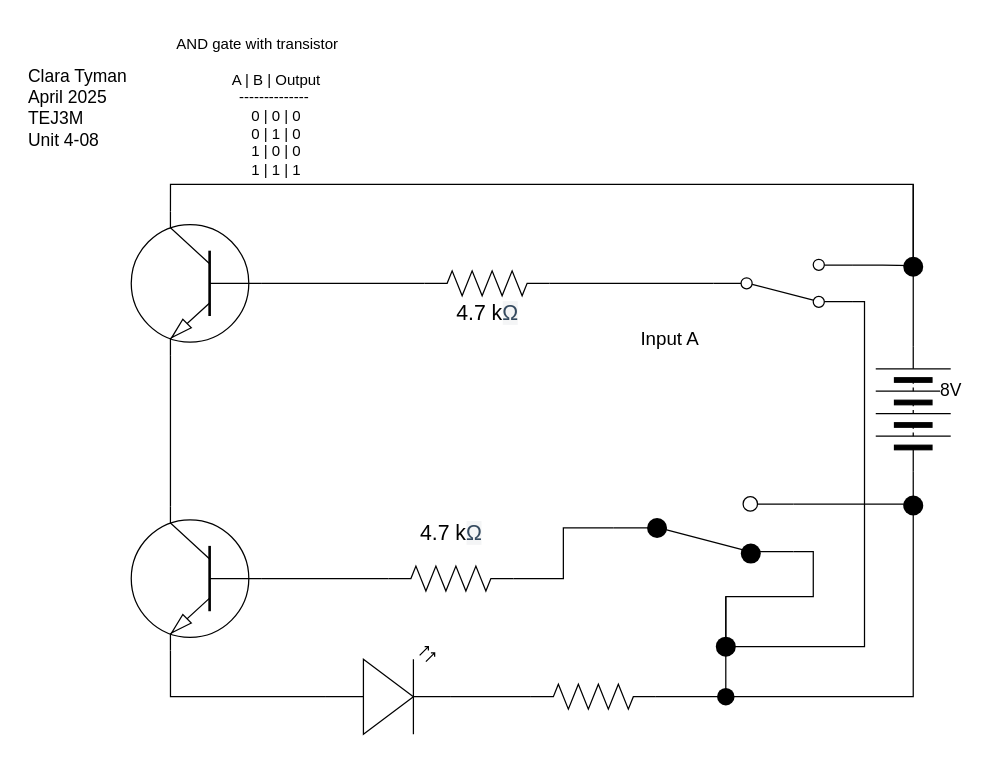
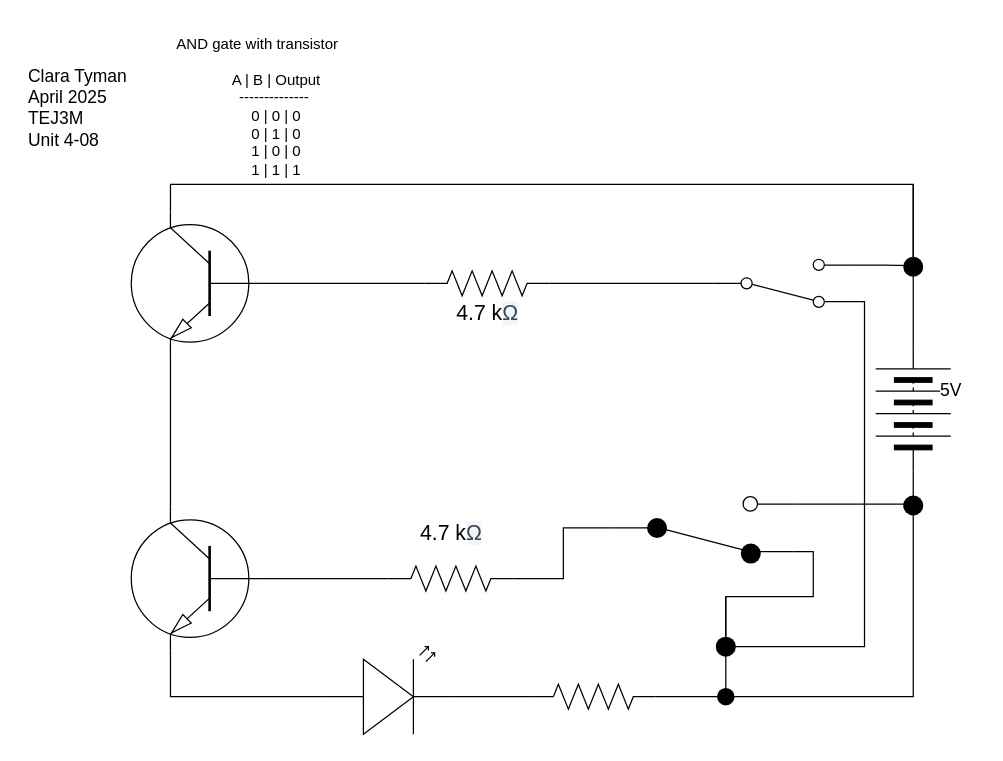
node "Input A": removed
node "8V": label "8V" -> "5V"
